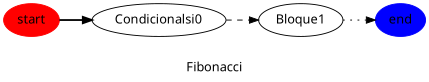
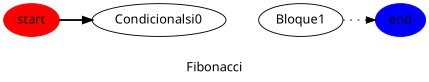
edge "Condicionalsi0" -> "Bloque1": removed
